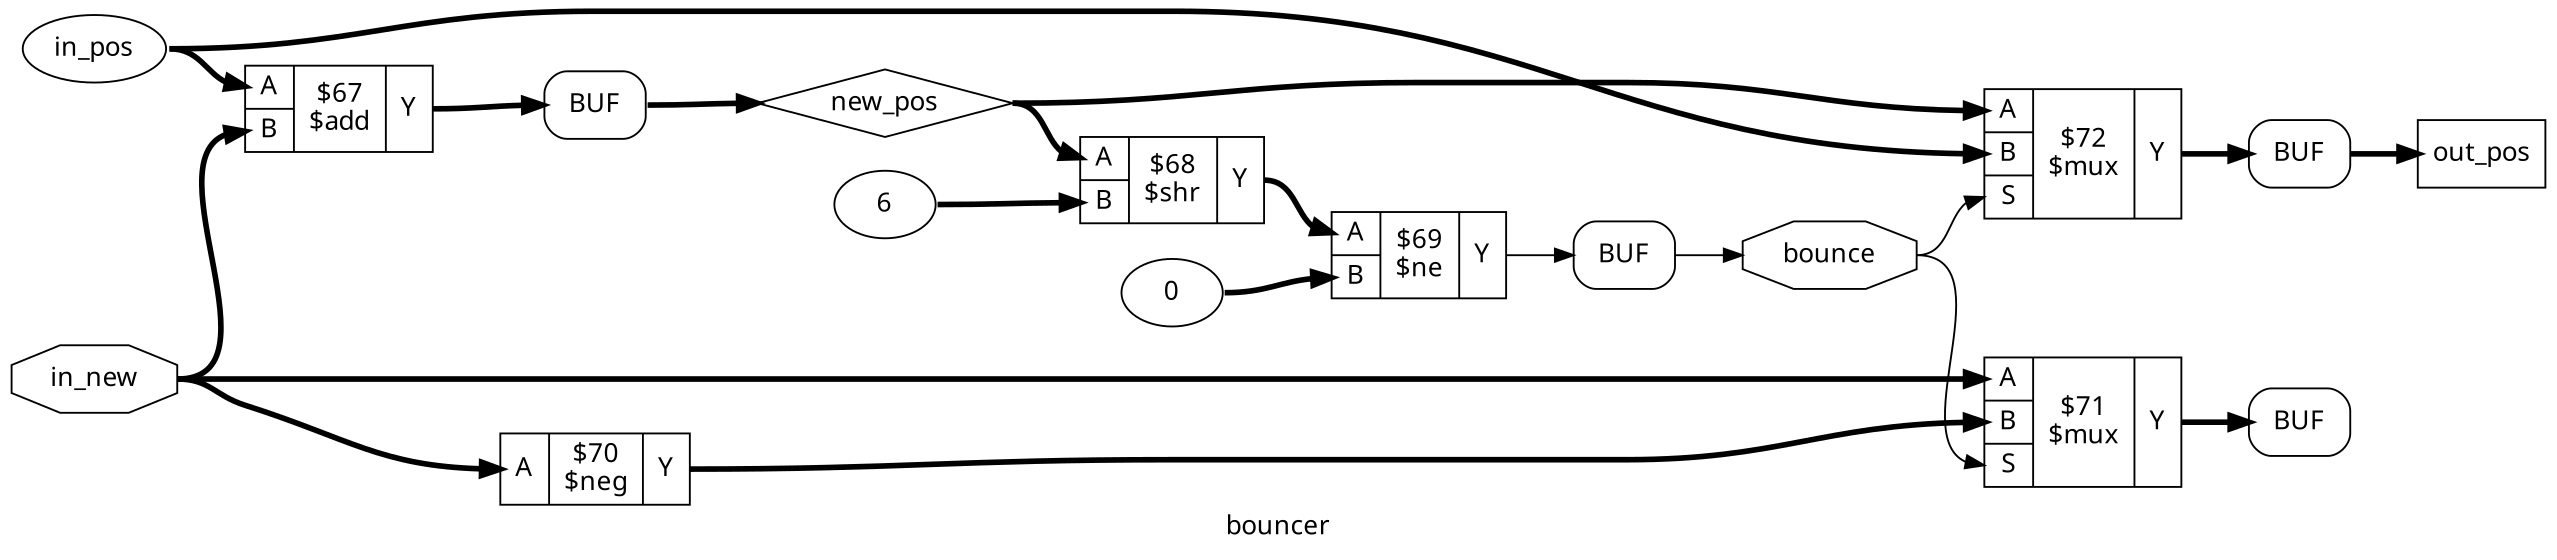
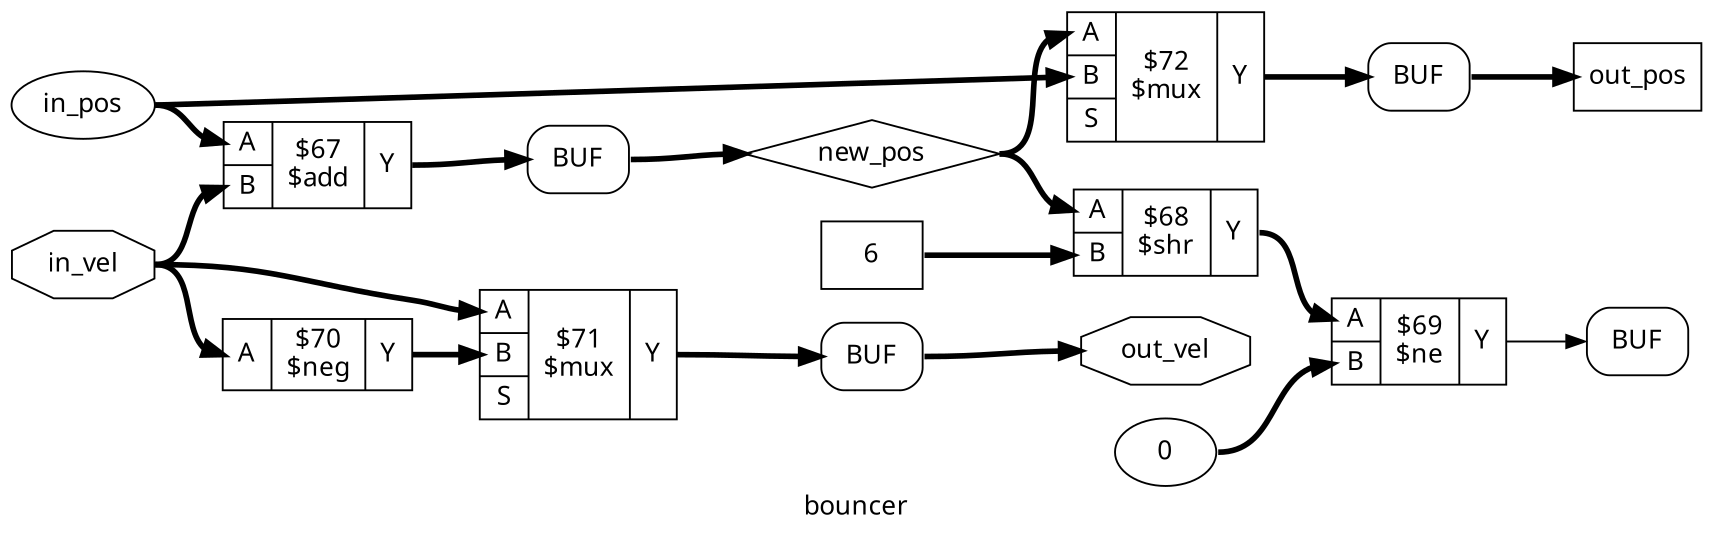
node "6": shape ellipse -> box
node "bounce": removed
node "out_vel": added
node "in_new": label "in_new" -> "in_vel"
